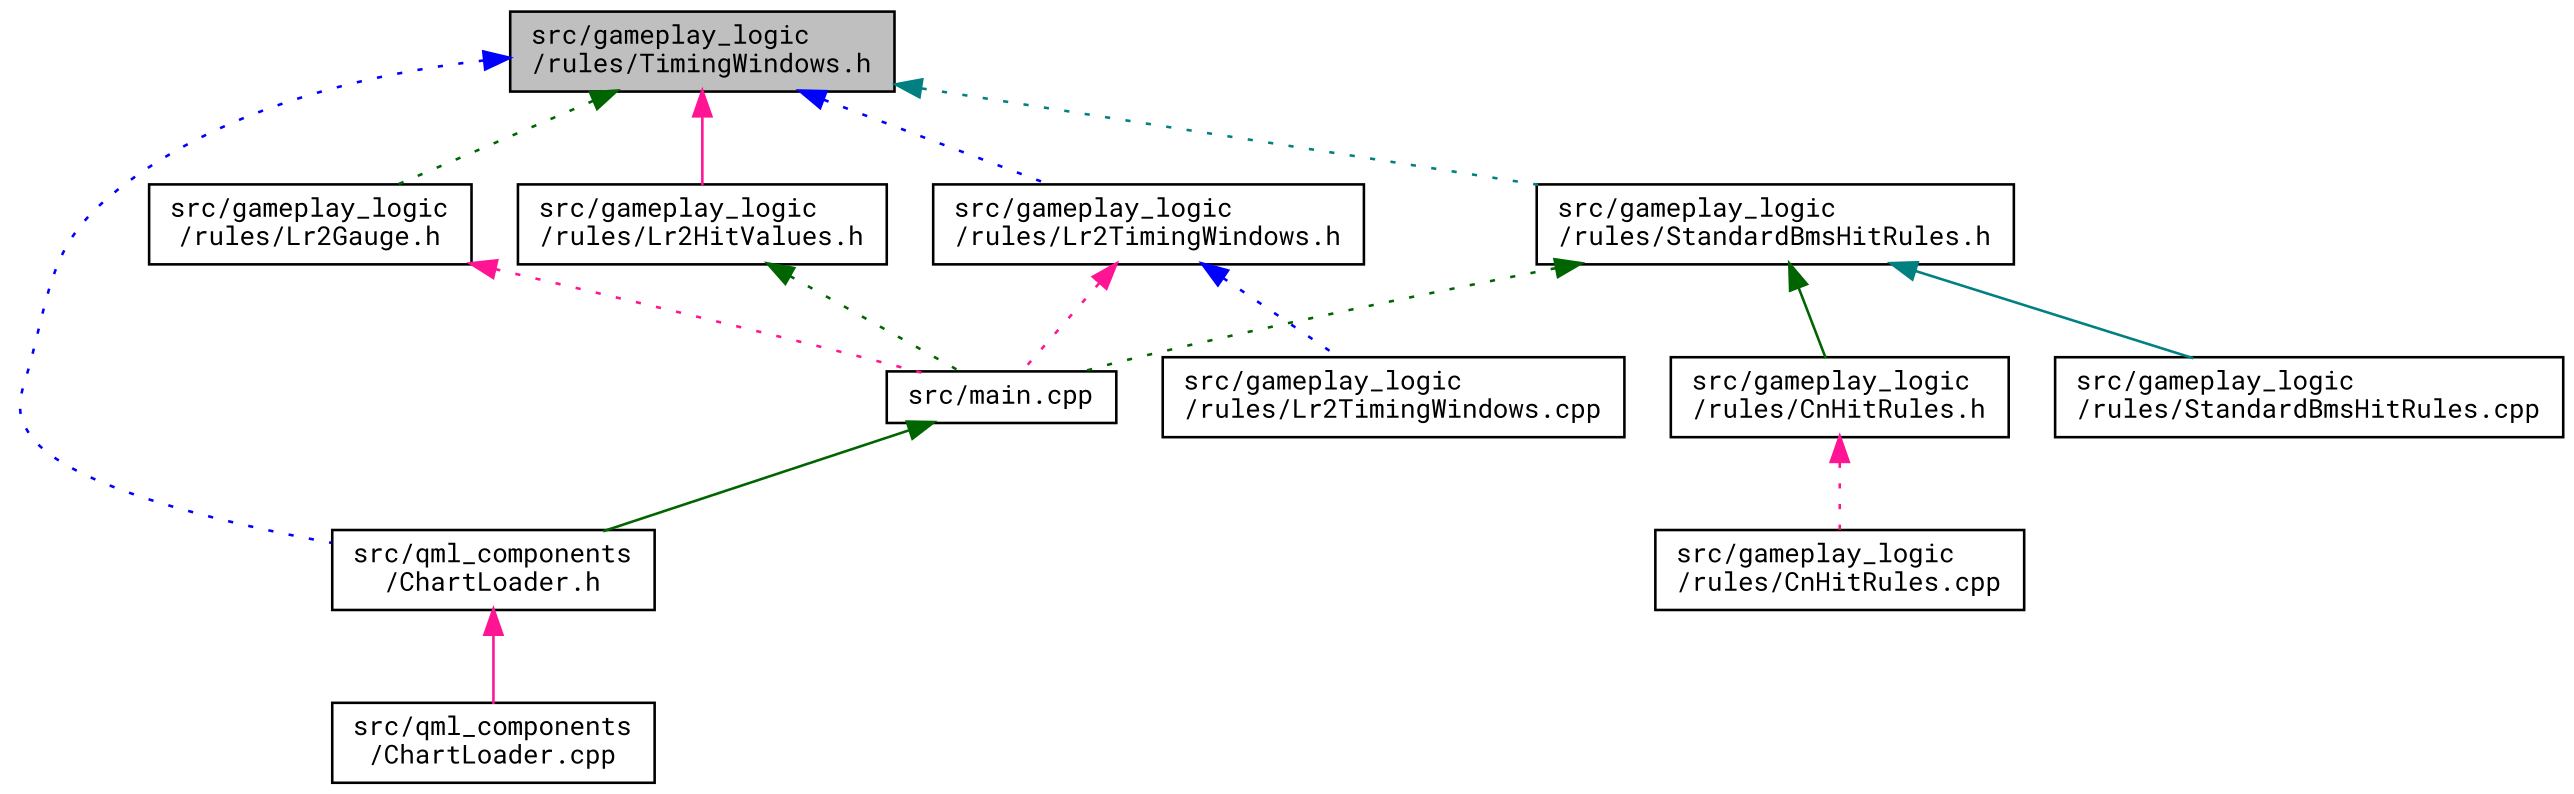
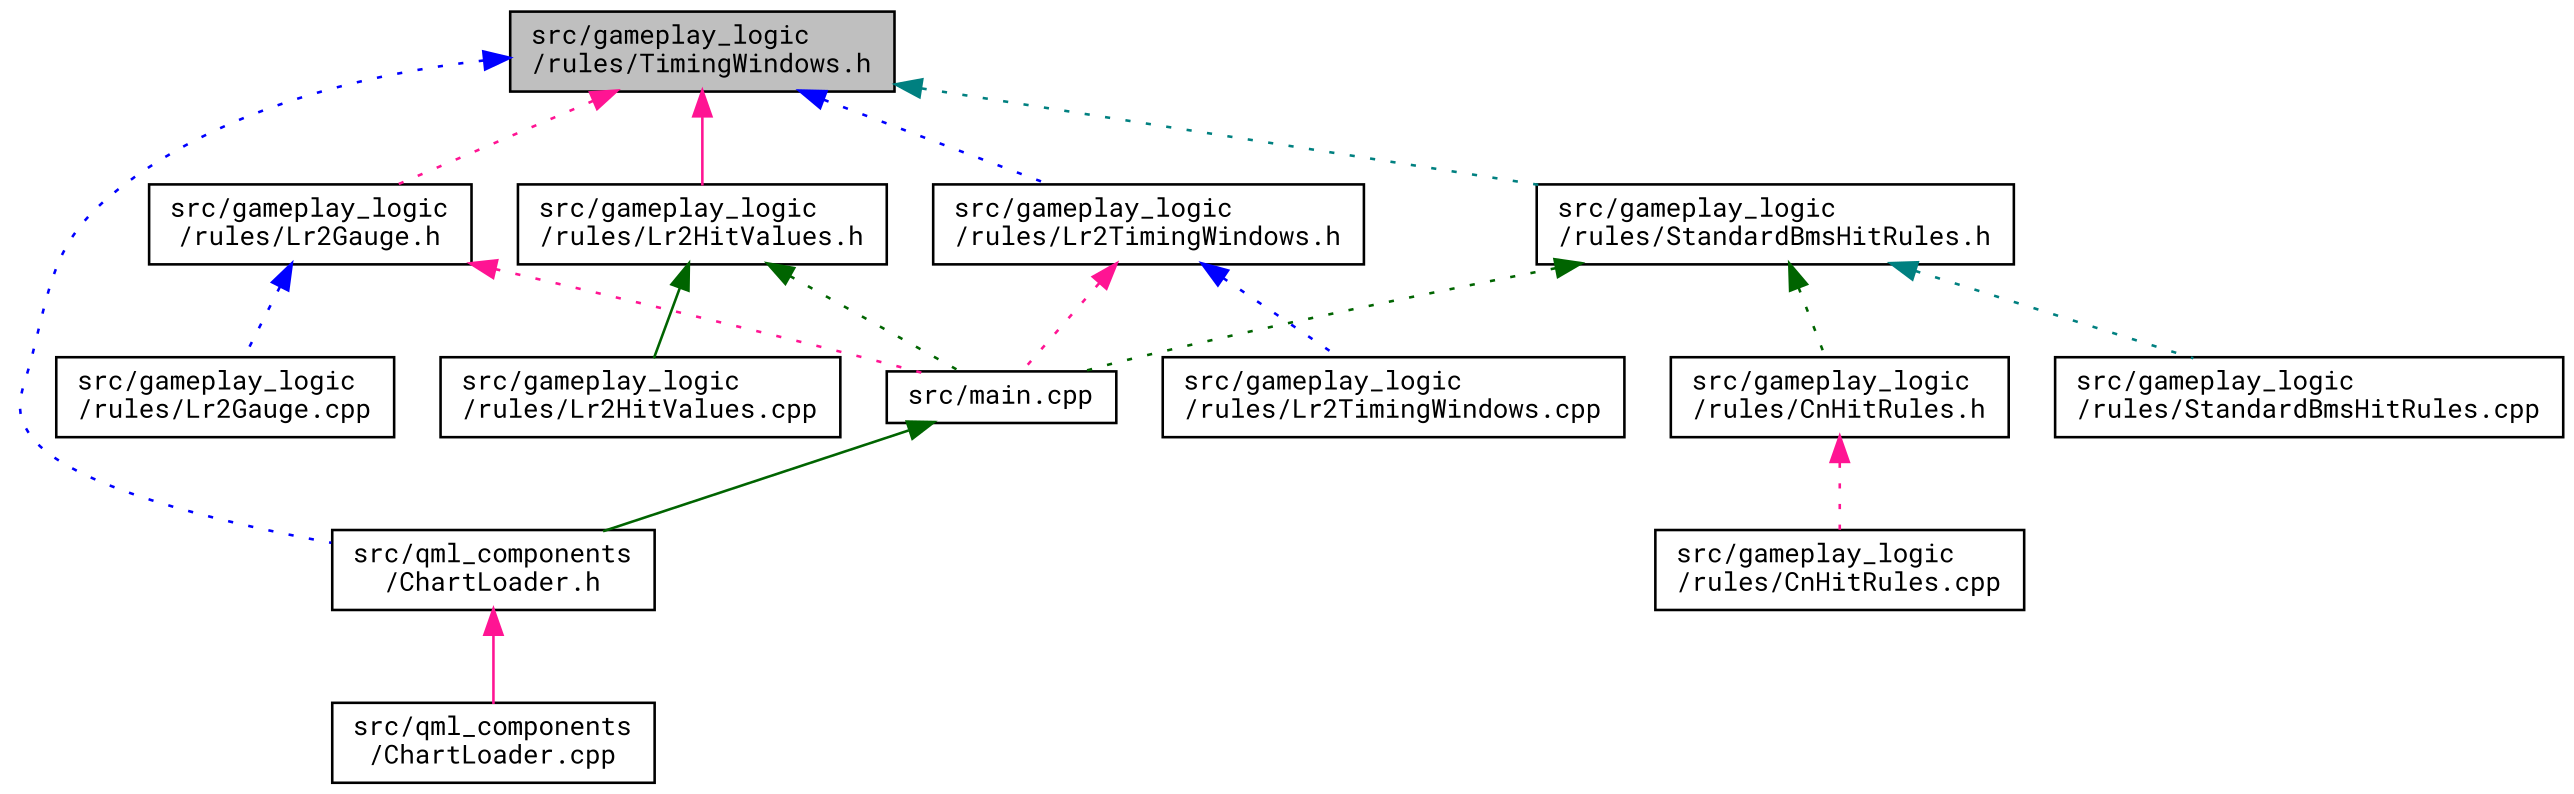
edge "src/gameplay_logic /rules/Lr2Gauge.h" -> "src/gameplay_logic /rules/TimingWindows.h": color darkgreen -> deeppink
edge "src/gameplay_logic /rules/StandardBmsHitRules.cpp" -> "src/gameplay_logic /rules/StandardBmsHitRules.h": style solid -> dotted
edge "src/gameplay_logic /rules/CnHitRules.h" -> "src/gameplay_logic /rules/StandardBmsHitRules.h": style solid -> dotted
node "src/gameplay_logic /rules/Lr2Gauge.cpp": added
node "src/gameplay_logic /rules/Lr2HitValues.cpp": added
